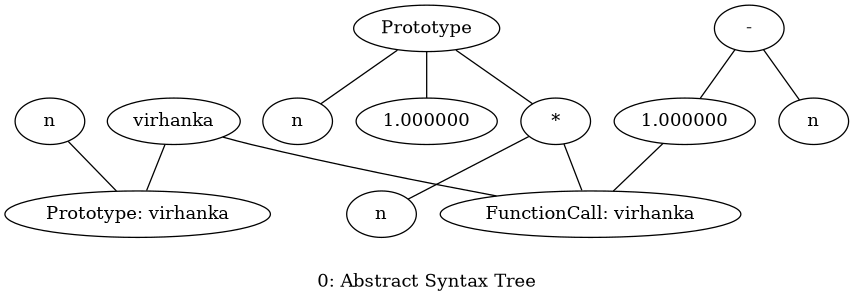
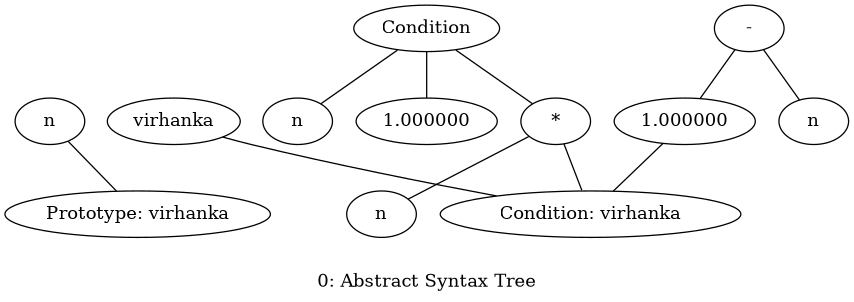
node "Prototype": label "Prototype" -> "Condition"
edge "virhanka" -- "Prototype: virhanka": removed
node "FunctionCall: virhanka": label "FunctionCall: virhanka" -> "Condition: virhanka"
